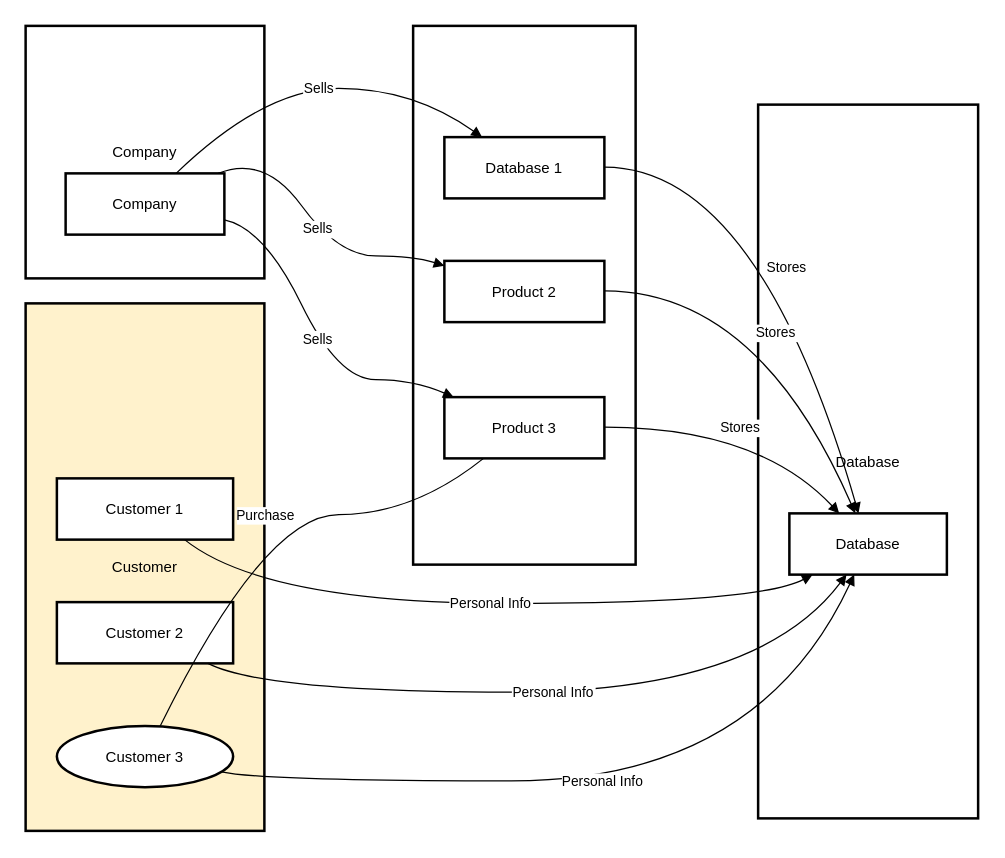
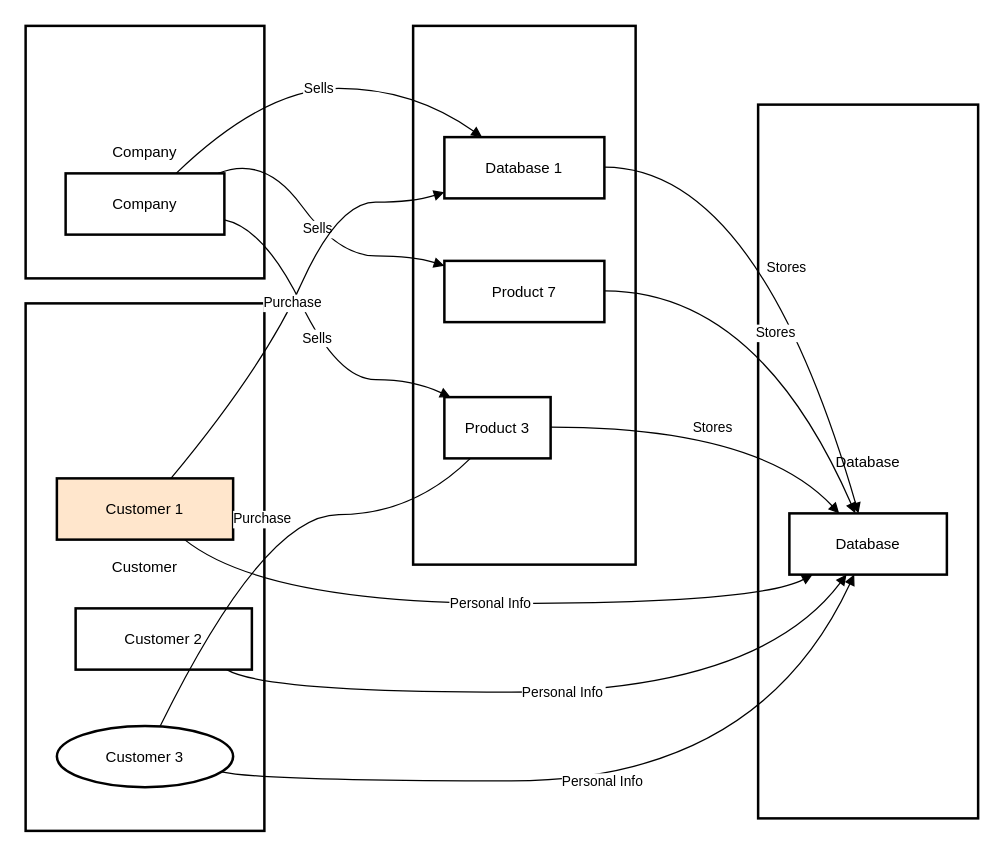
node "Product 2": label "Product 2" -> "Product 7"
edge "Customer 1" -> "Database 1": added, label "Purchase"
node "Product 3": size 160x61 -> 106x61
node "Customer 1": fillcolor #ffffff -> #ffe6cc
node "Customer": fillcolor #fff2cc -> #ffffff
node "Customer 2": moved (145, 633) -> (164, 639)
